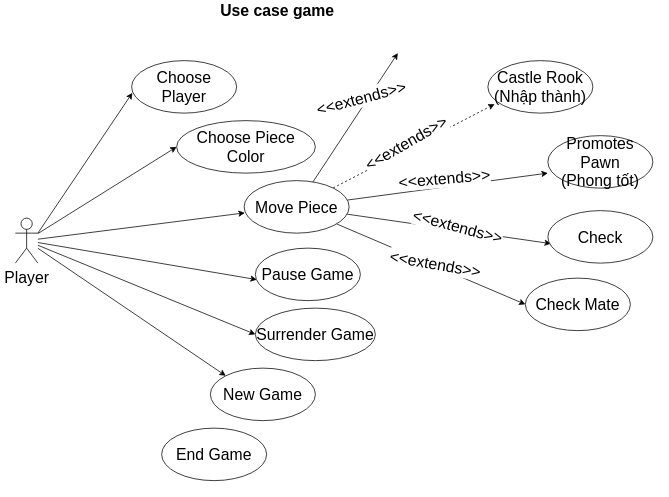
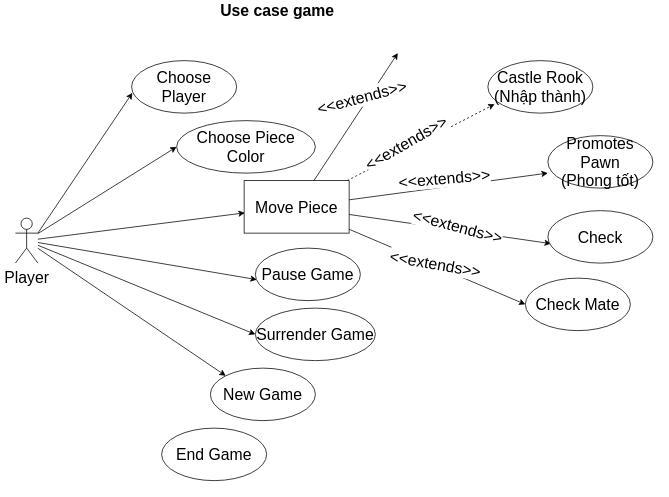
node "Move Piece": shape ellipse -> rectangle
